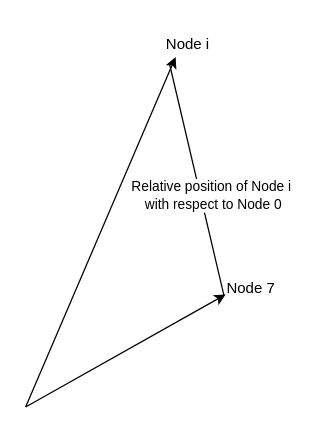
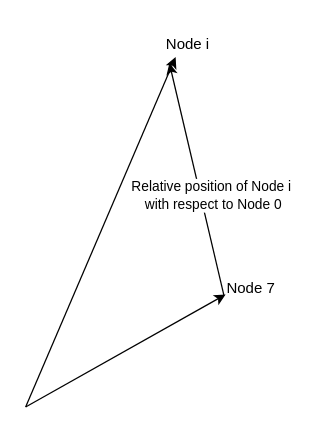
edge "Node i" -- "Node 7": arrowhead none -> classic
